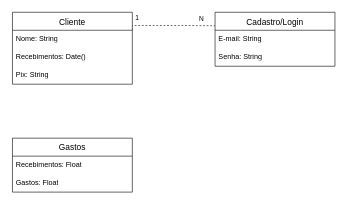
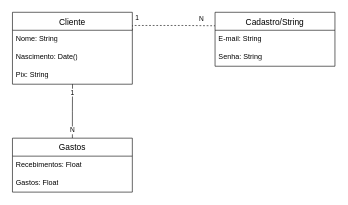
node "Cadastro/Login": label "Cadastro/Login" -> "Cadastro/String"
node "Recebimentos: Date()": label "Recebimentos: Date()" -> "Nascimento: Date()"
edge "Pix: String" -- "Gastos": added, labels "1", "N"
